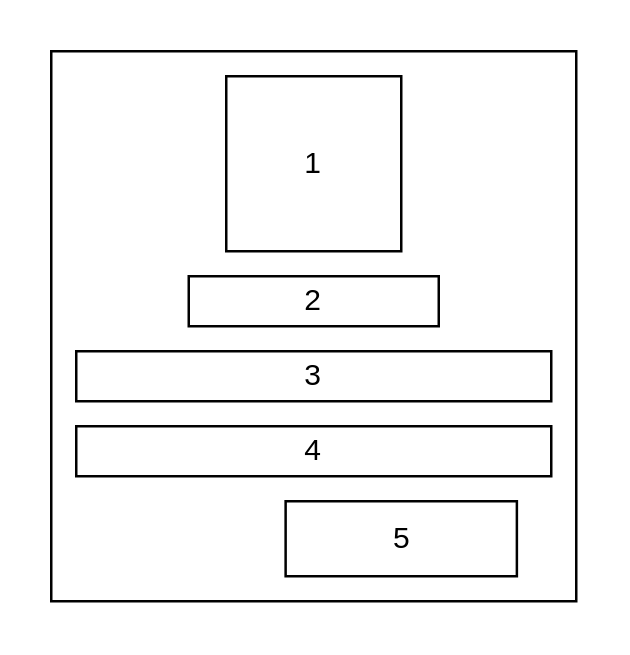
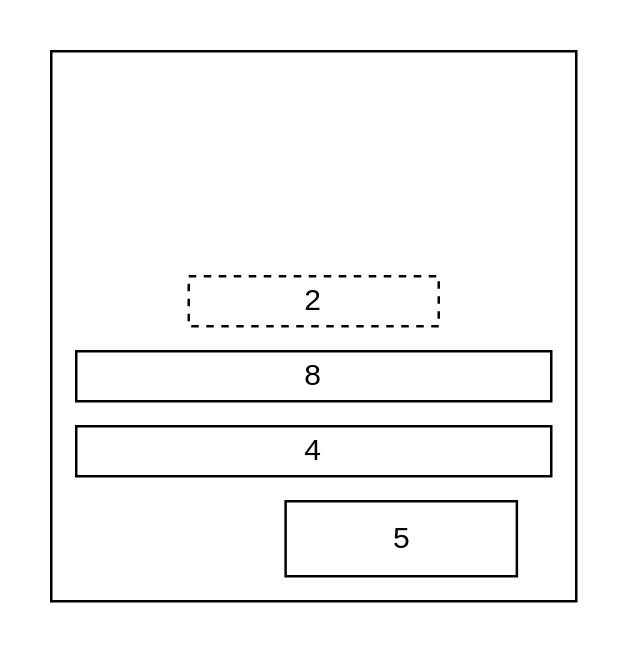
node "1": removed
node "2": style solid -> dashed
node "3": label "3" -> "8"
